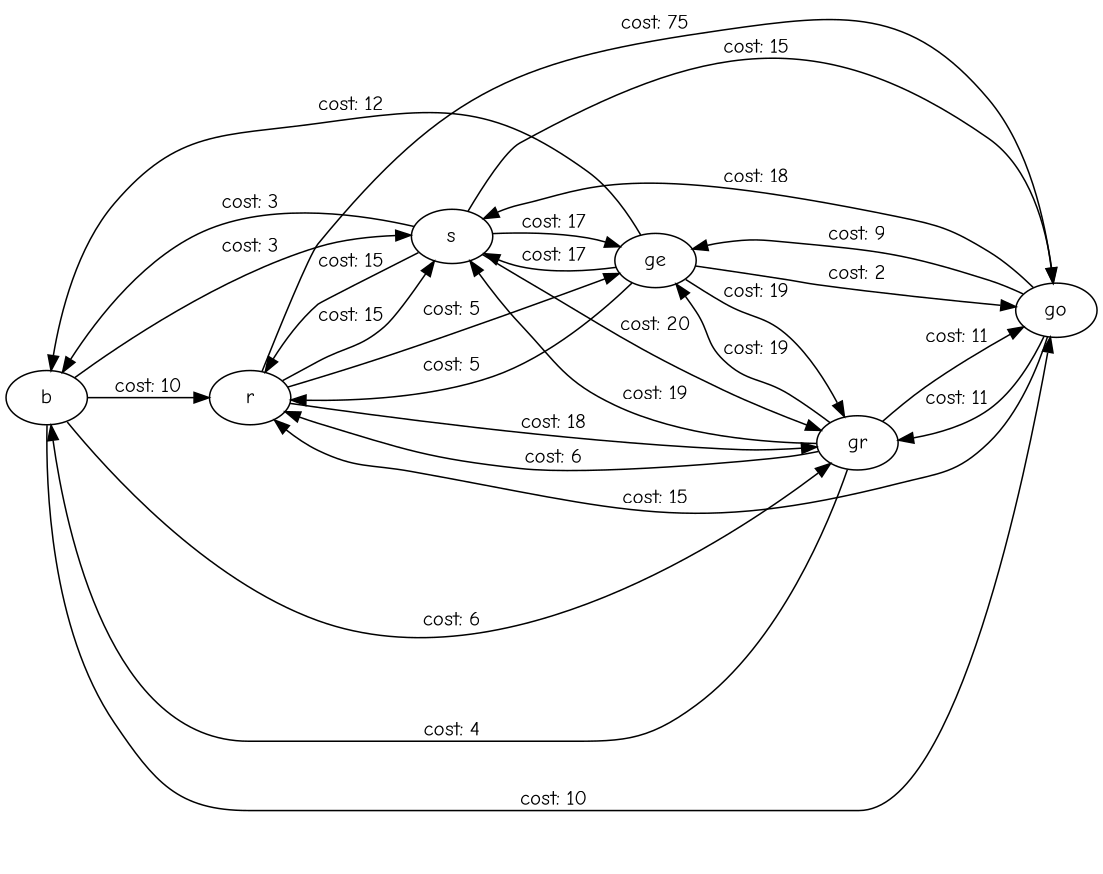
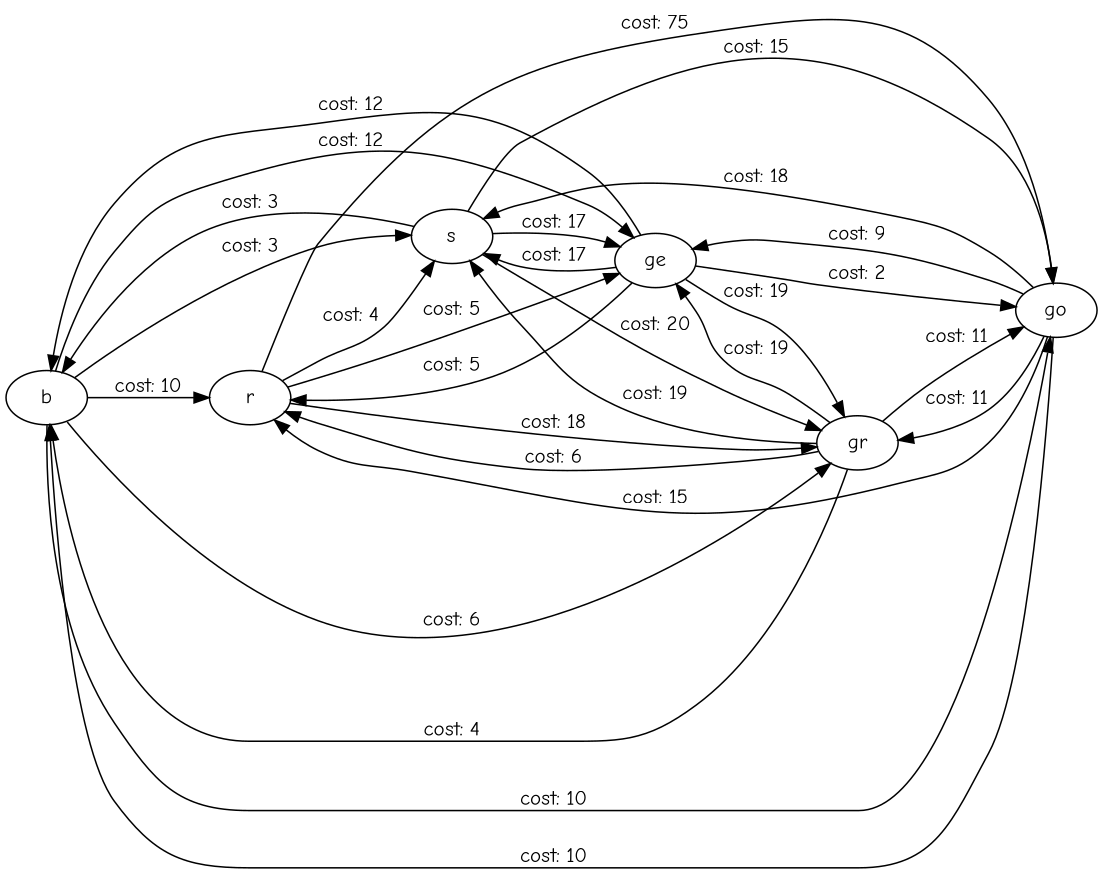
edge "b" -> "ge": added, label "cost: 12"
edge "s" -> "r": removed, label "cost: 15"
edge "r" -> "s": label "cost: 15" -> "cost: 4"
edge "go" -> "b": added, label "cost: 10"
